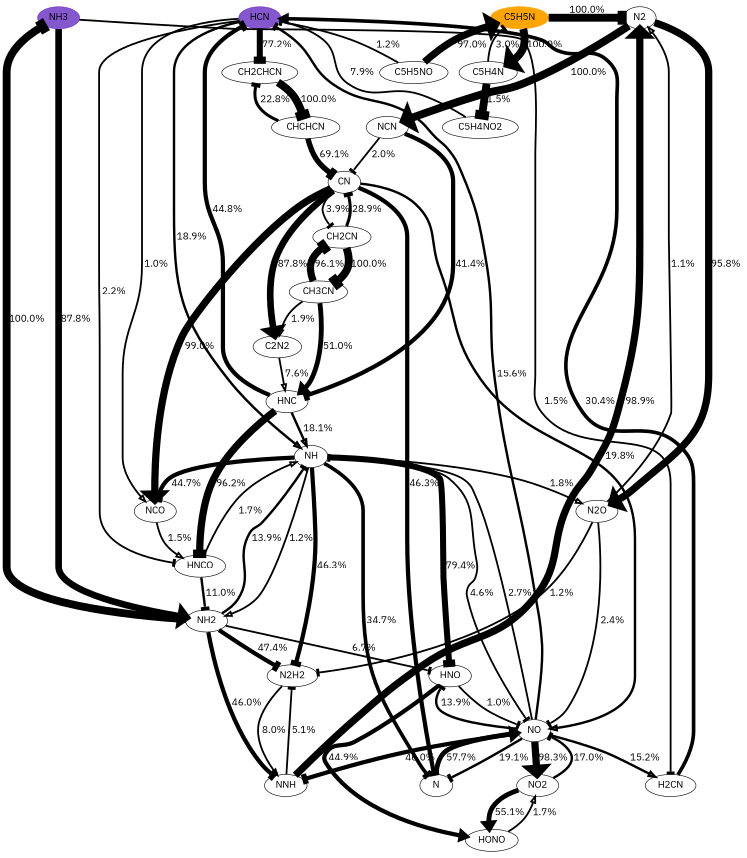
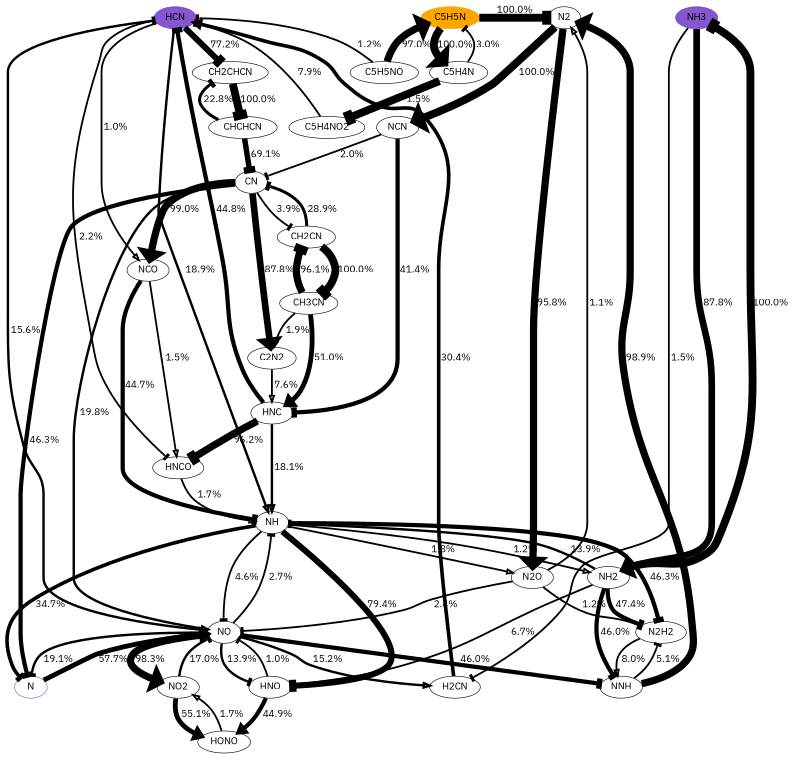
edge "NH" -> "NCO": reversed
edge "HNCO" -> "NH2": removed, label "11.0%"
node "N": color black -> #500dbab1
